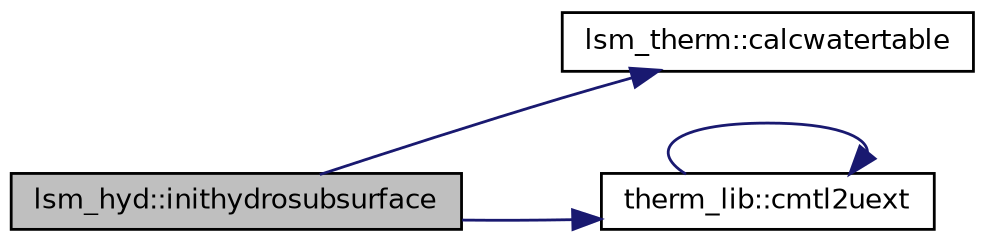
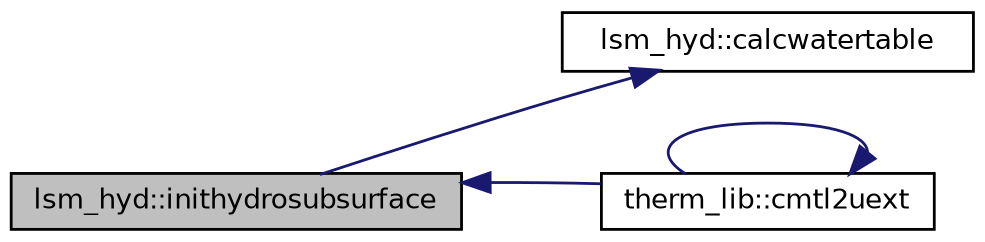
node "lsm_therm::calcwatertable": label "lsm_therm::calcwatertable" -> "lsm_hyd::calcwatertable"
edge "lsm_hyd::inithydrosubsurface" -> "therm_lib::cmtl2uext": reversed
